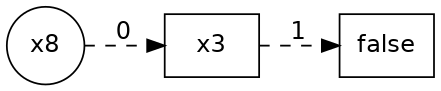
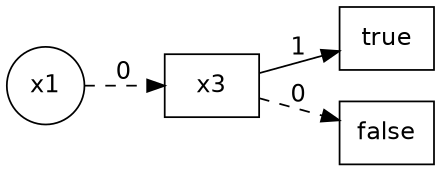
edge "x3" -> "false": label "1" -> "0"
node "true": added
node "x8": label "x8" -> "x1"
